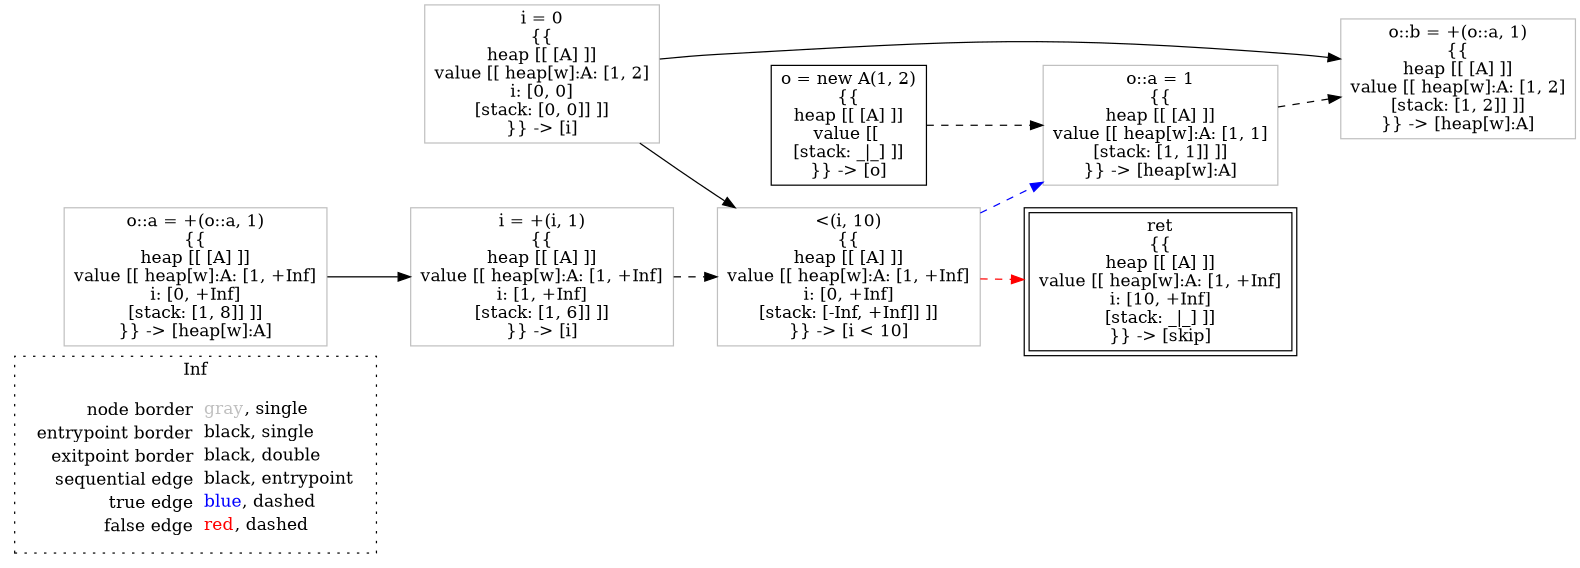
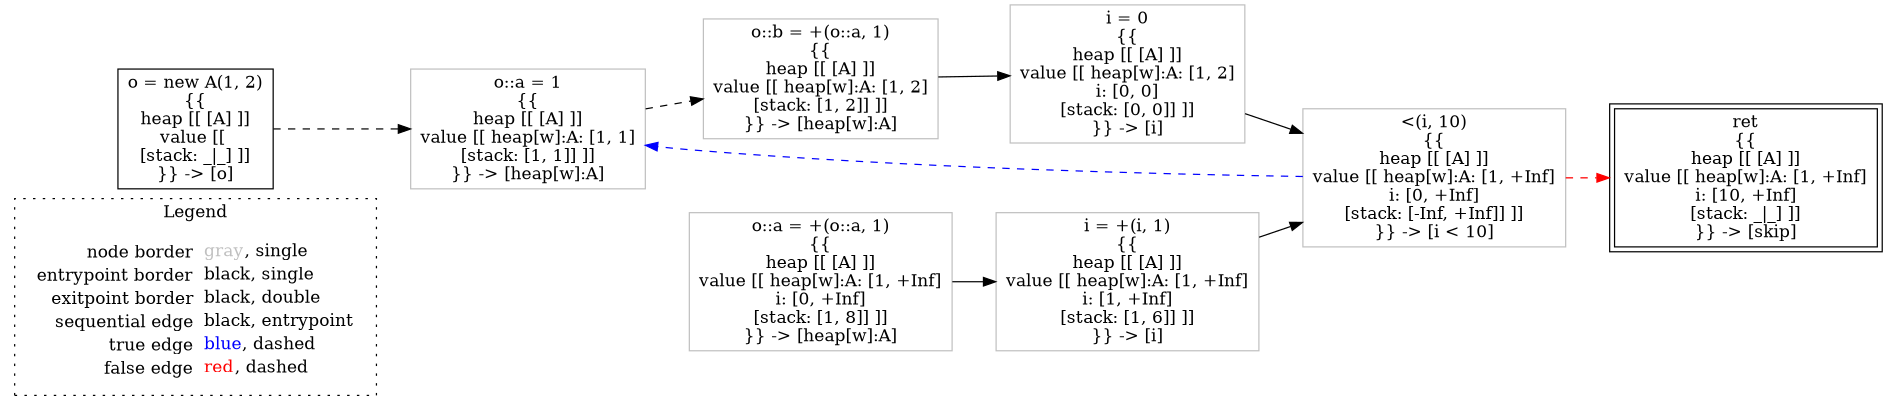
edge "i = 0" -> "o::b = +(o::a, 1)": reversed
edge "i = +(i, 1)" -> "<(i, 10)": style dashed -> solid
cluster "Inf": label "Inf" -> "Legend"
